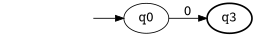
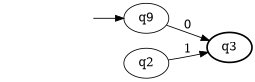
node "q0": label "q0" -> "q9"
node "q2": added
